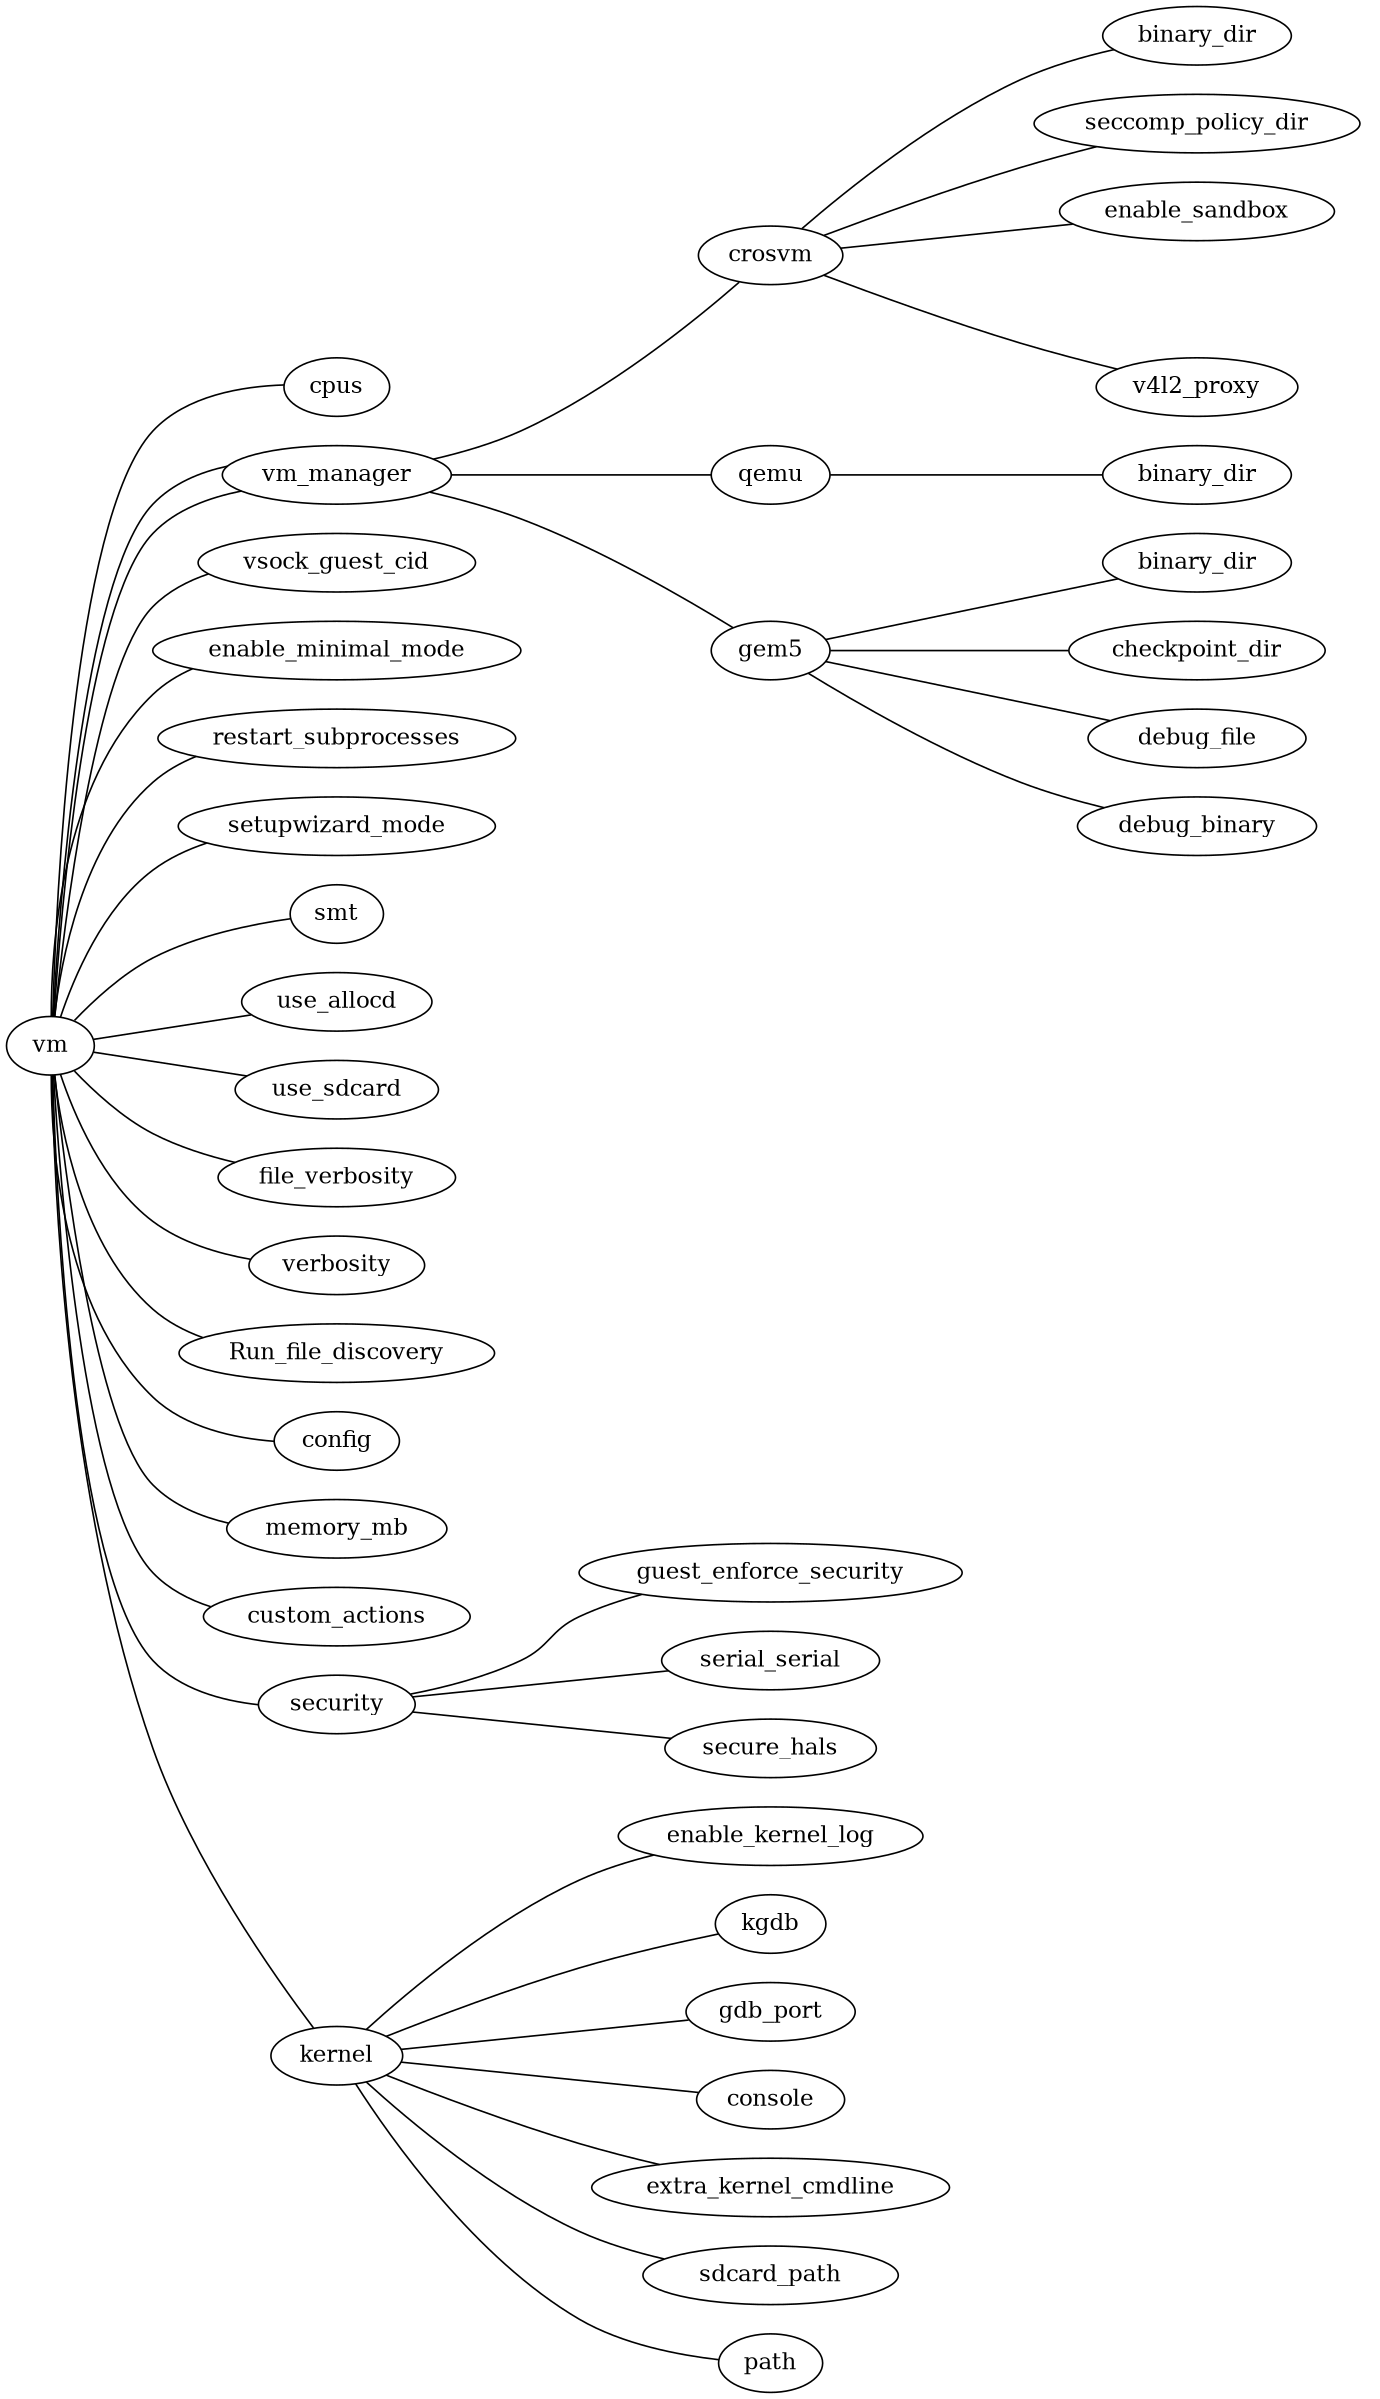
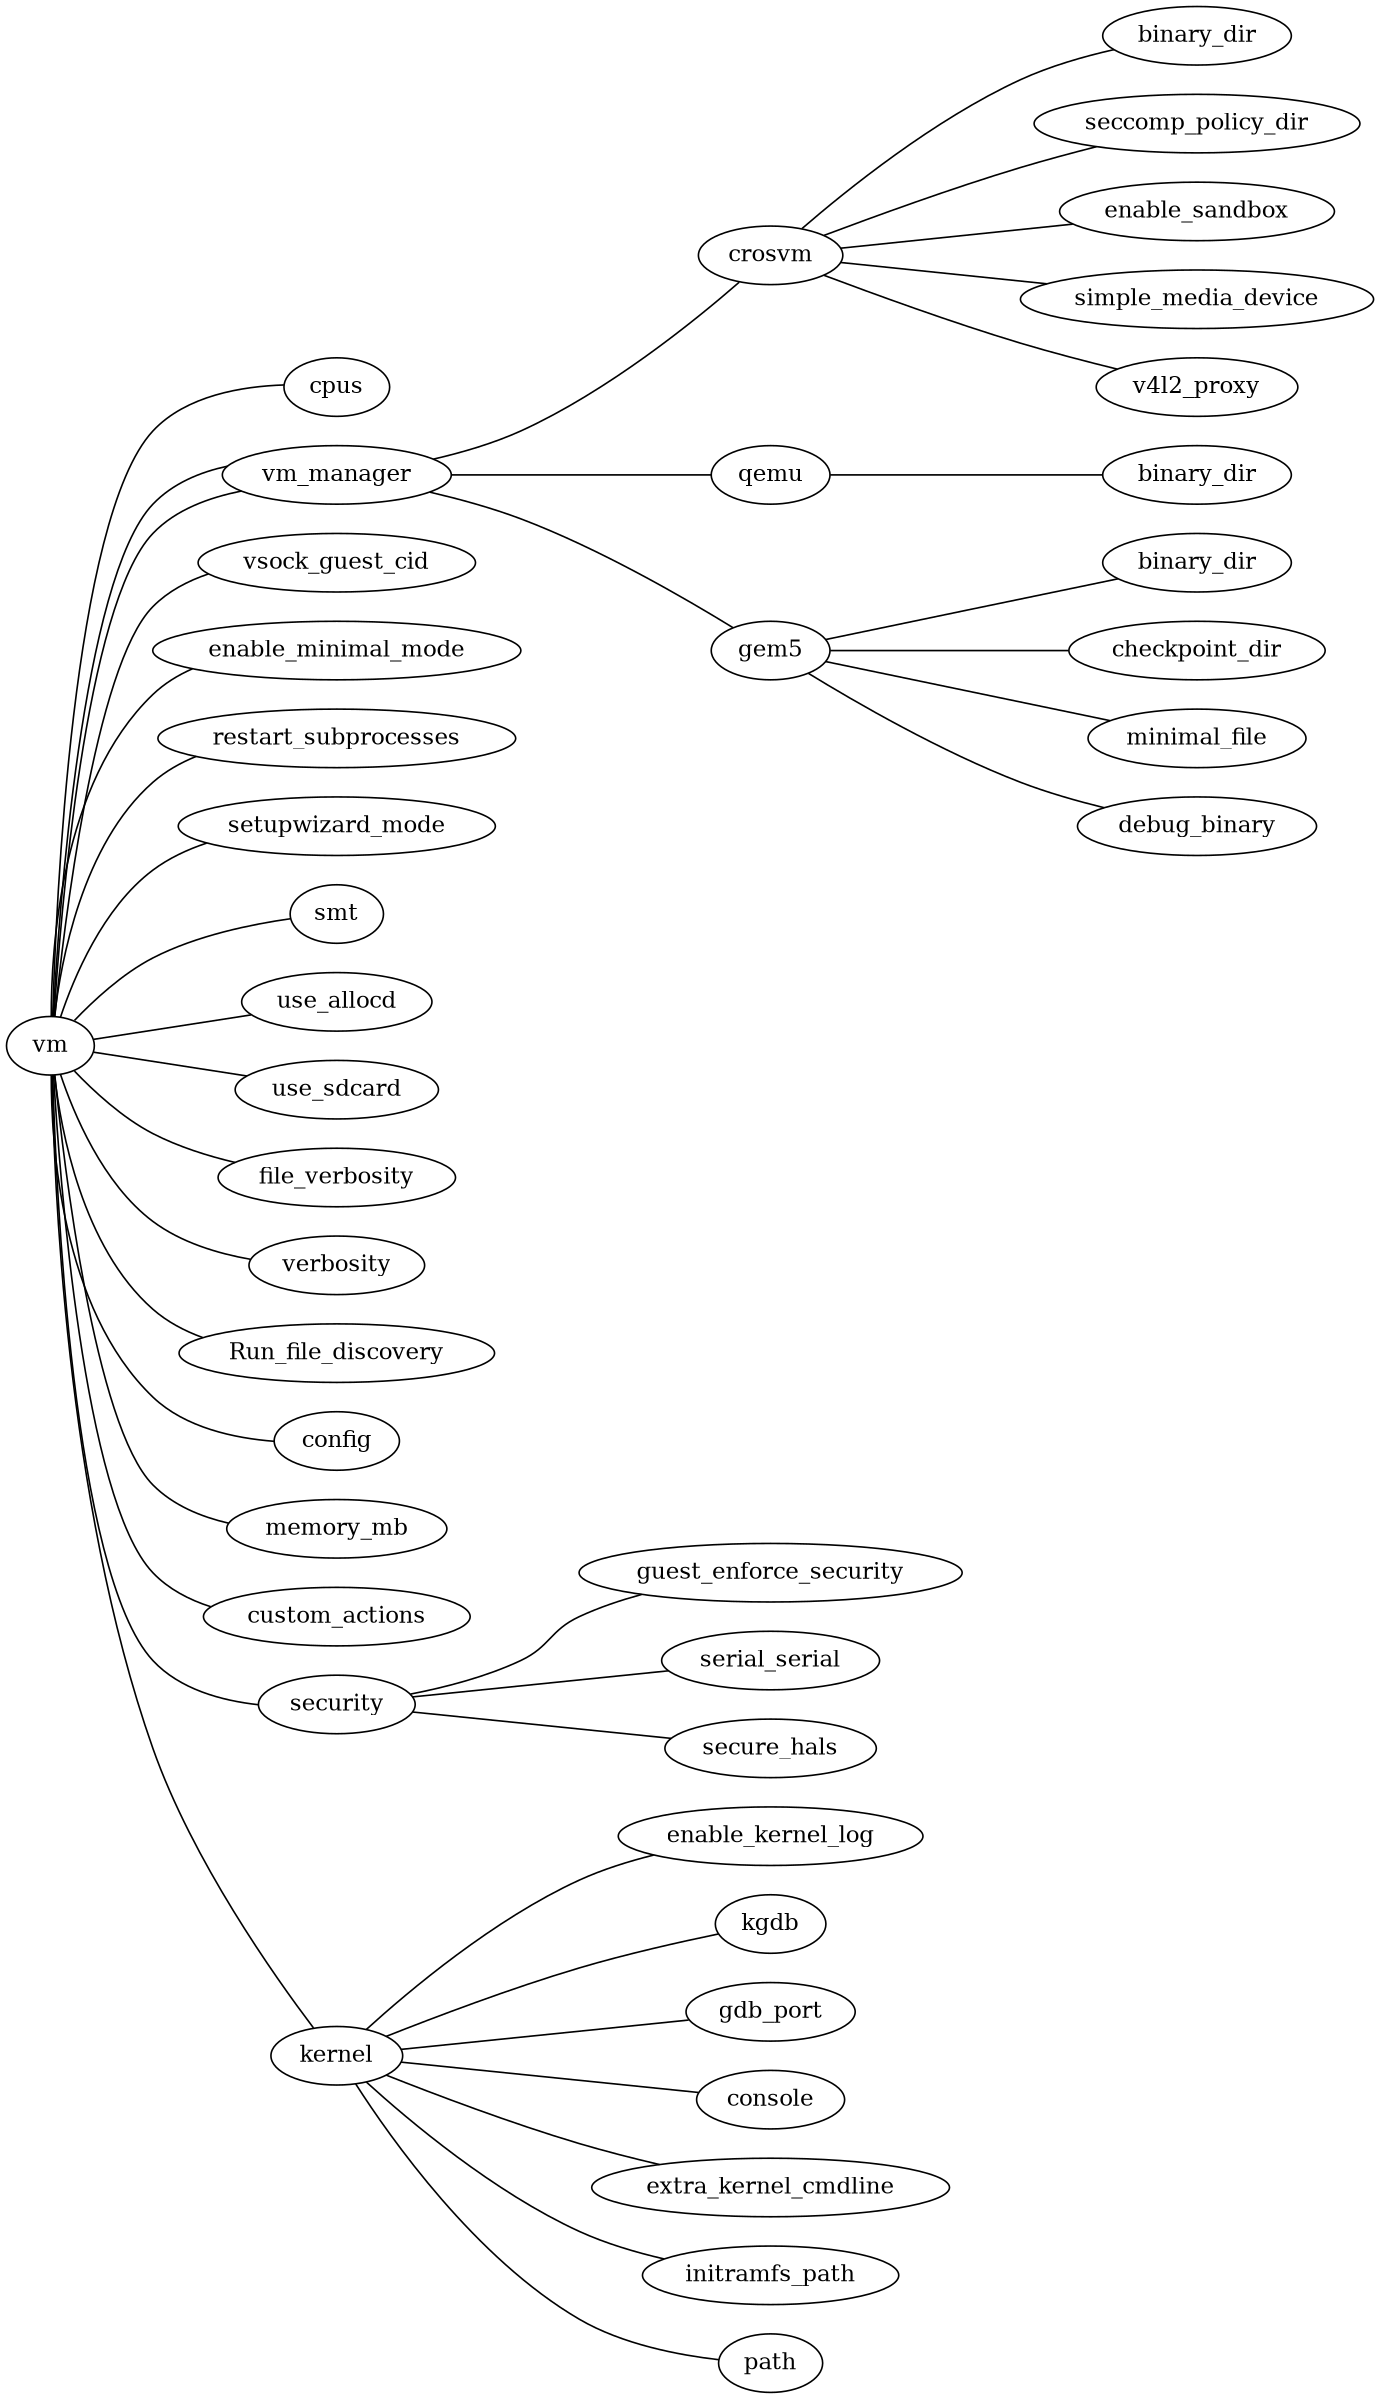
node "simple_media_device": added
node "debug_file": label "debug_file" -> "minimal_file"
node "sdcard_path": label "sdcard_path" -> "initramfs_path"
